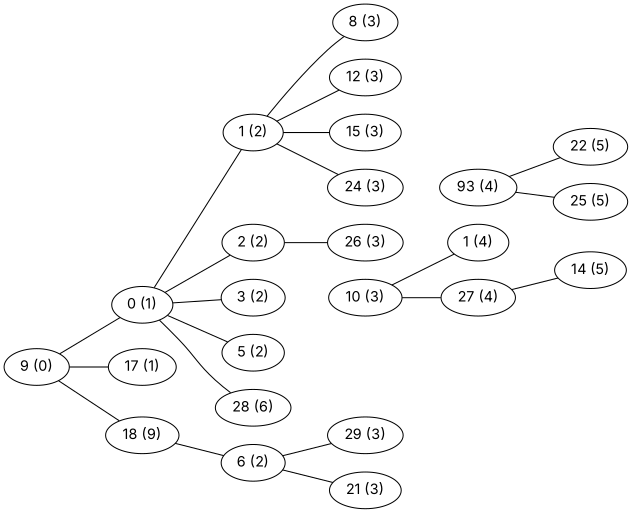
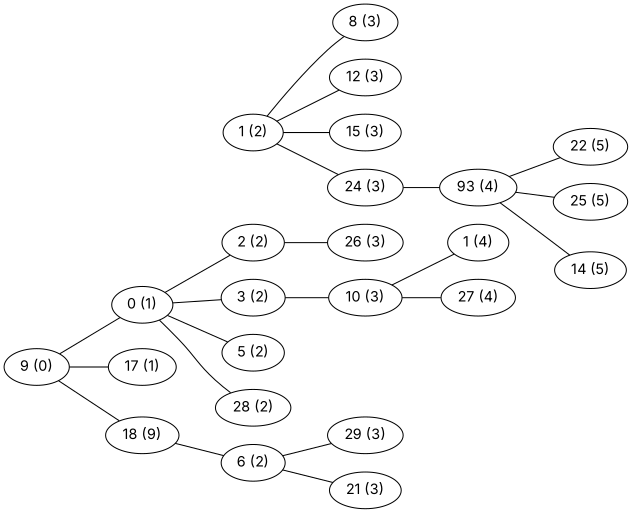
edge "24 (3)" -- "93 (4)": added
edge "1 (2)" -- "0 (1)": removed
edge "14 (5)" -- "27 (4)": now "14 (5)" -- "93 (4)"
edge "3 (2)" -- "10 (3)": added
node "28 (6)": label "28 (6)" -> "28 (2)"
